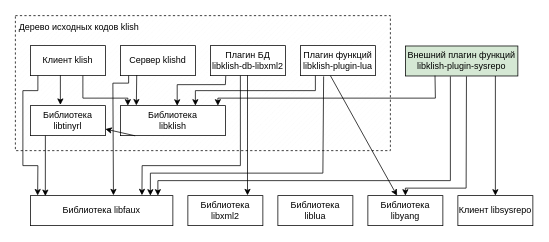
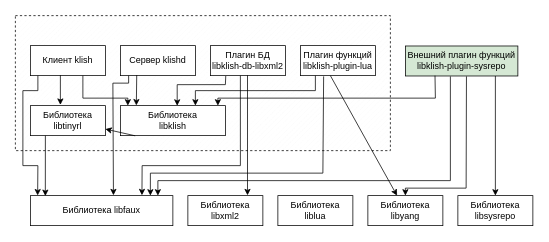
node "Дерево исходных кодов klish": removed
node "Клиент libsysrepo": label "Клиент libsysrepo" -> "Библиотека libsysrepo"
